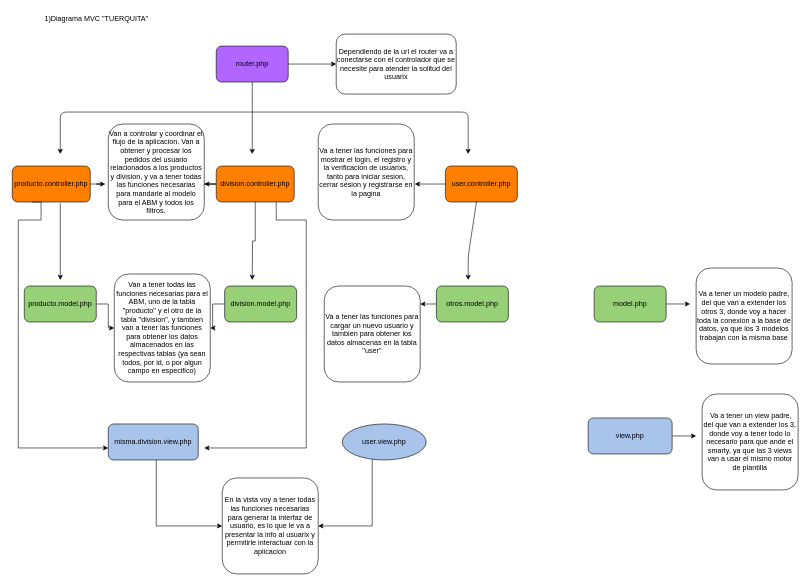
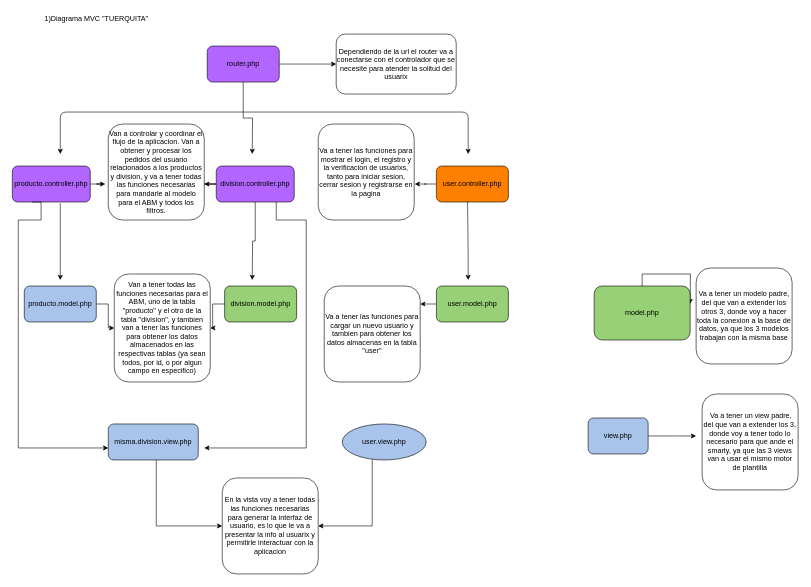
node "router.php": moved (252, 64) -> (243, 64)
node "producto.controller.php": fillcolor #ff8000 -> #b266ff
node "division.controller.php": fillcolor #ff8000 -> #b266ff
node "user.controller.php": moved (482, 184) -> (473, 184)
node "producto.model.php": fillcolor #97d077 -> #a9c4eb
node "otros.model.php": label "otros.model.php" -> "user.model.php"
node "model.php": size 72x36 -> 96x54
node "view.php": size 84x36 -> 60x36
